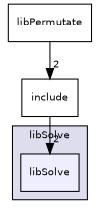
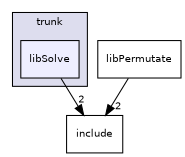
edge "include" -> "libSolve": reversed
cluster "libSolve": label "libSolve" -> "trunk"
